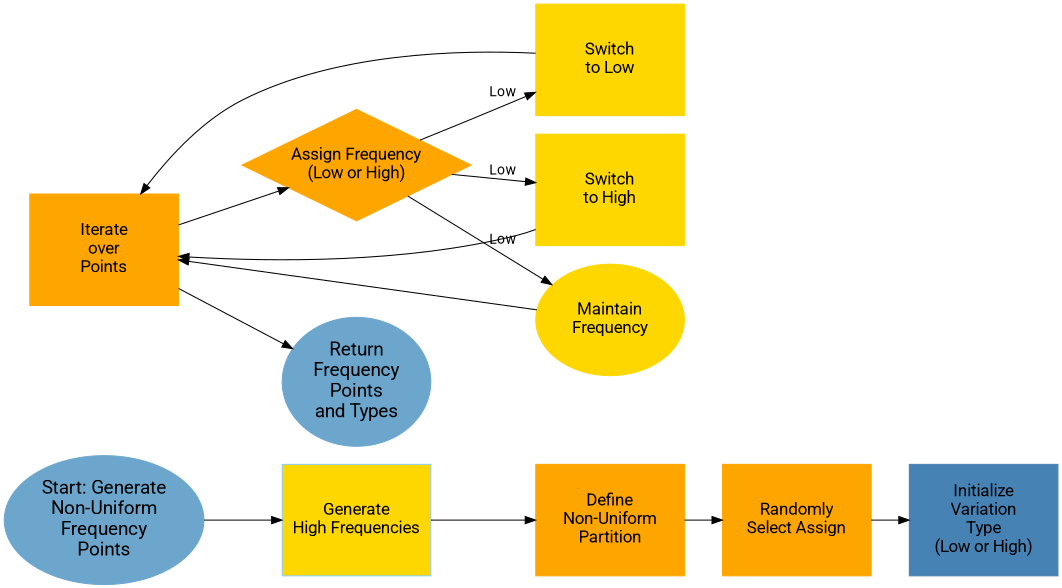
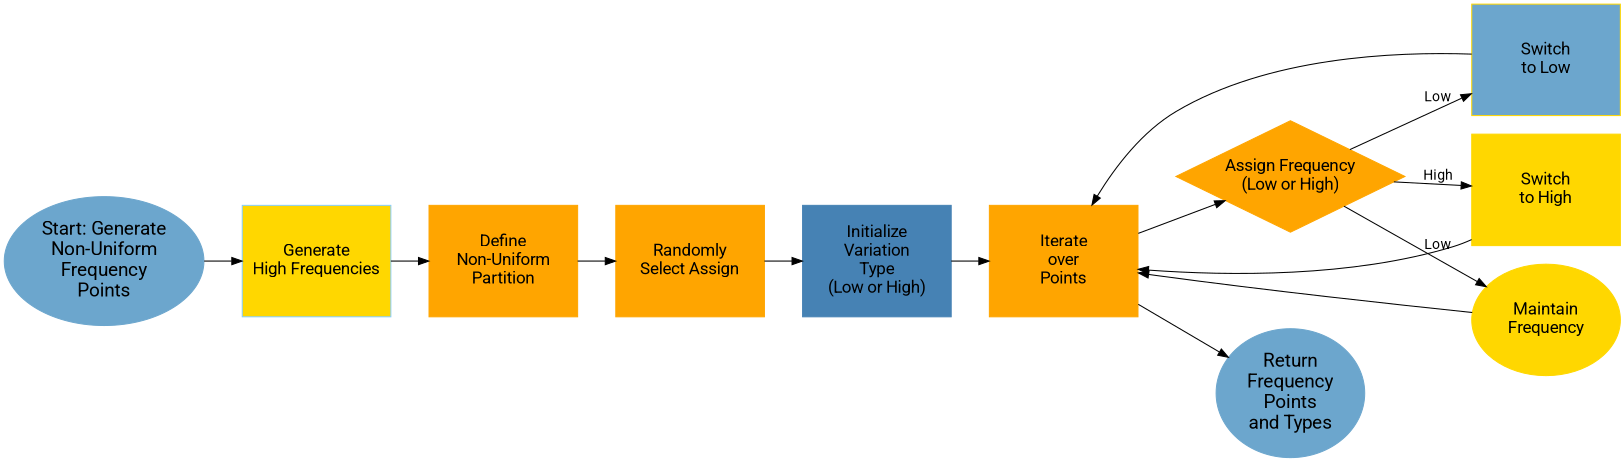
node "Switch to Low": fillcolor #ffd700 -> #6ca6cd
edge "Assign Frequency (Low or High)" -> "Switch to High": label "Low" -> "High"
edge "Initialize Variation Type (Low or High)" -> "Iterate over Points": added
